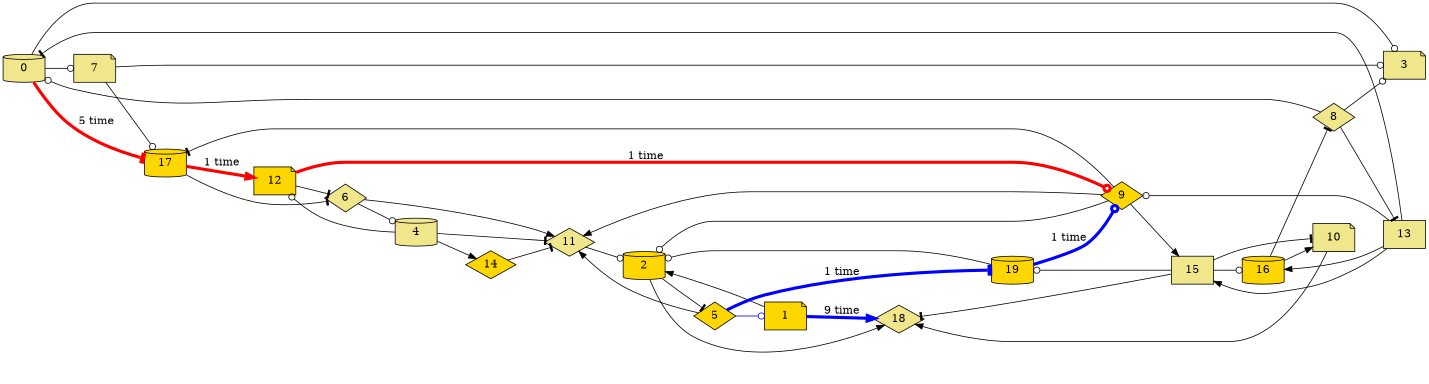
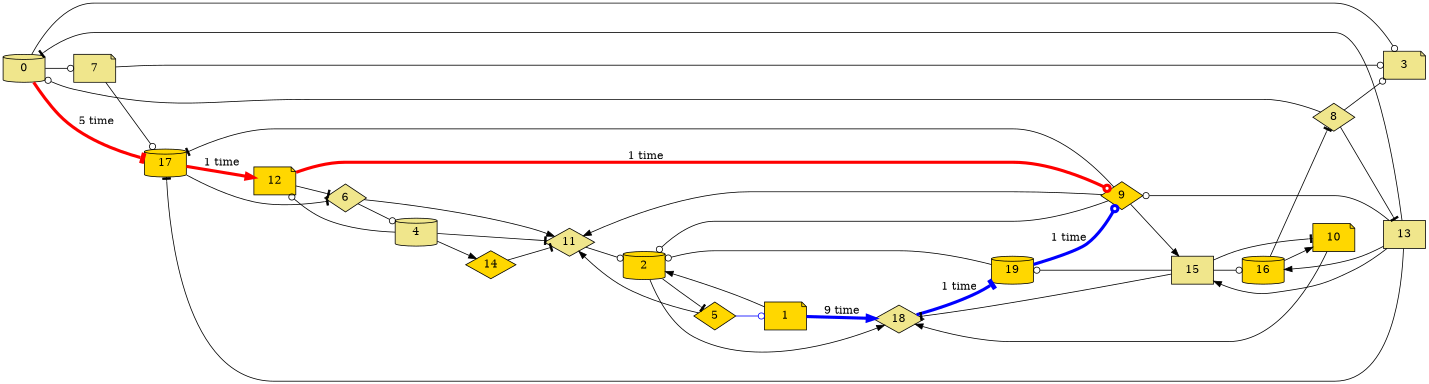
node "10": fillcolor khaki -> gold
edge "5" -> "19": now "18" -> "19"
edge "13" -> "17": added
